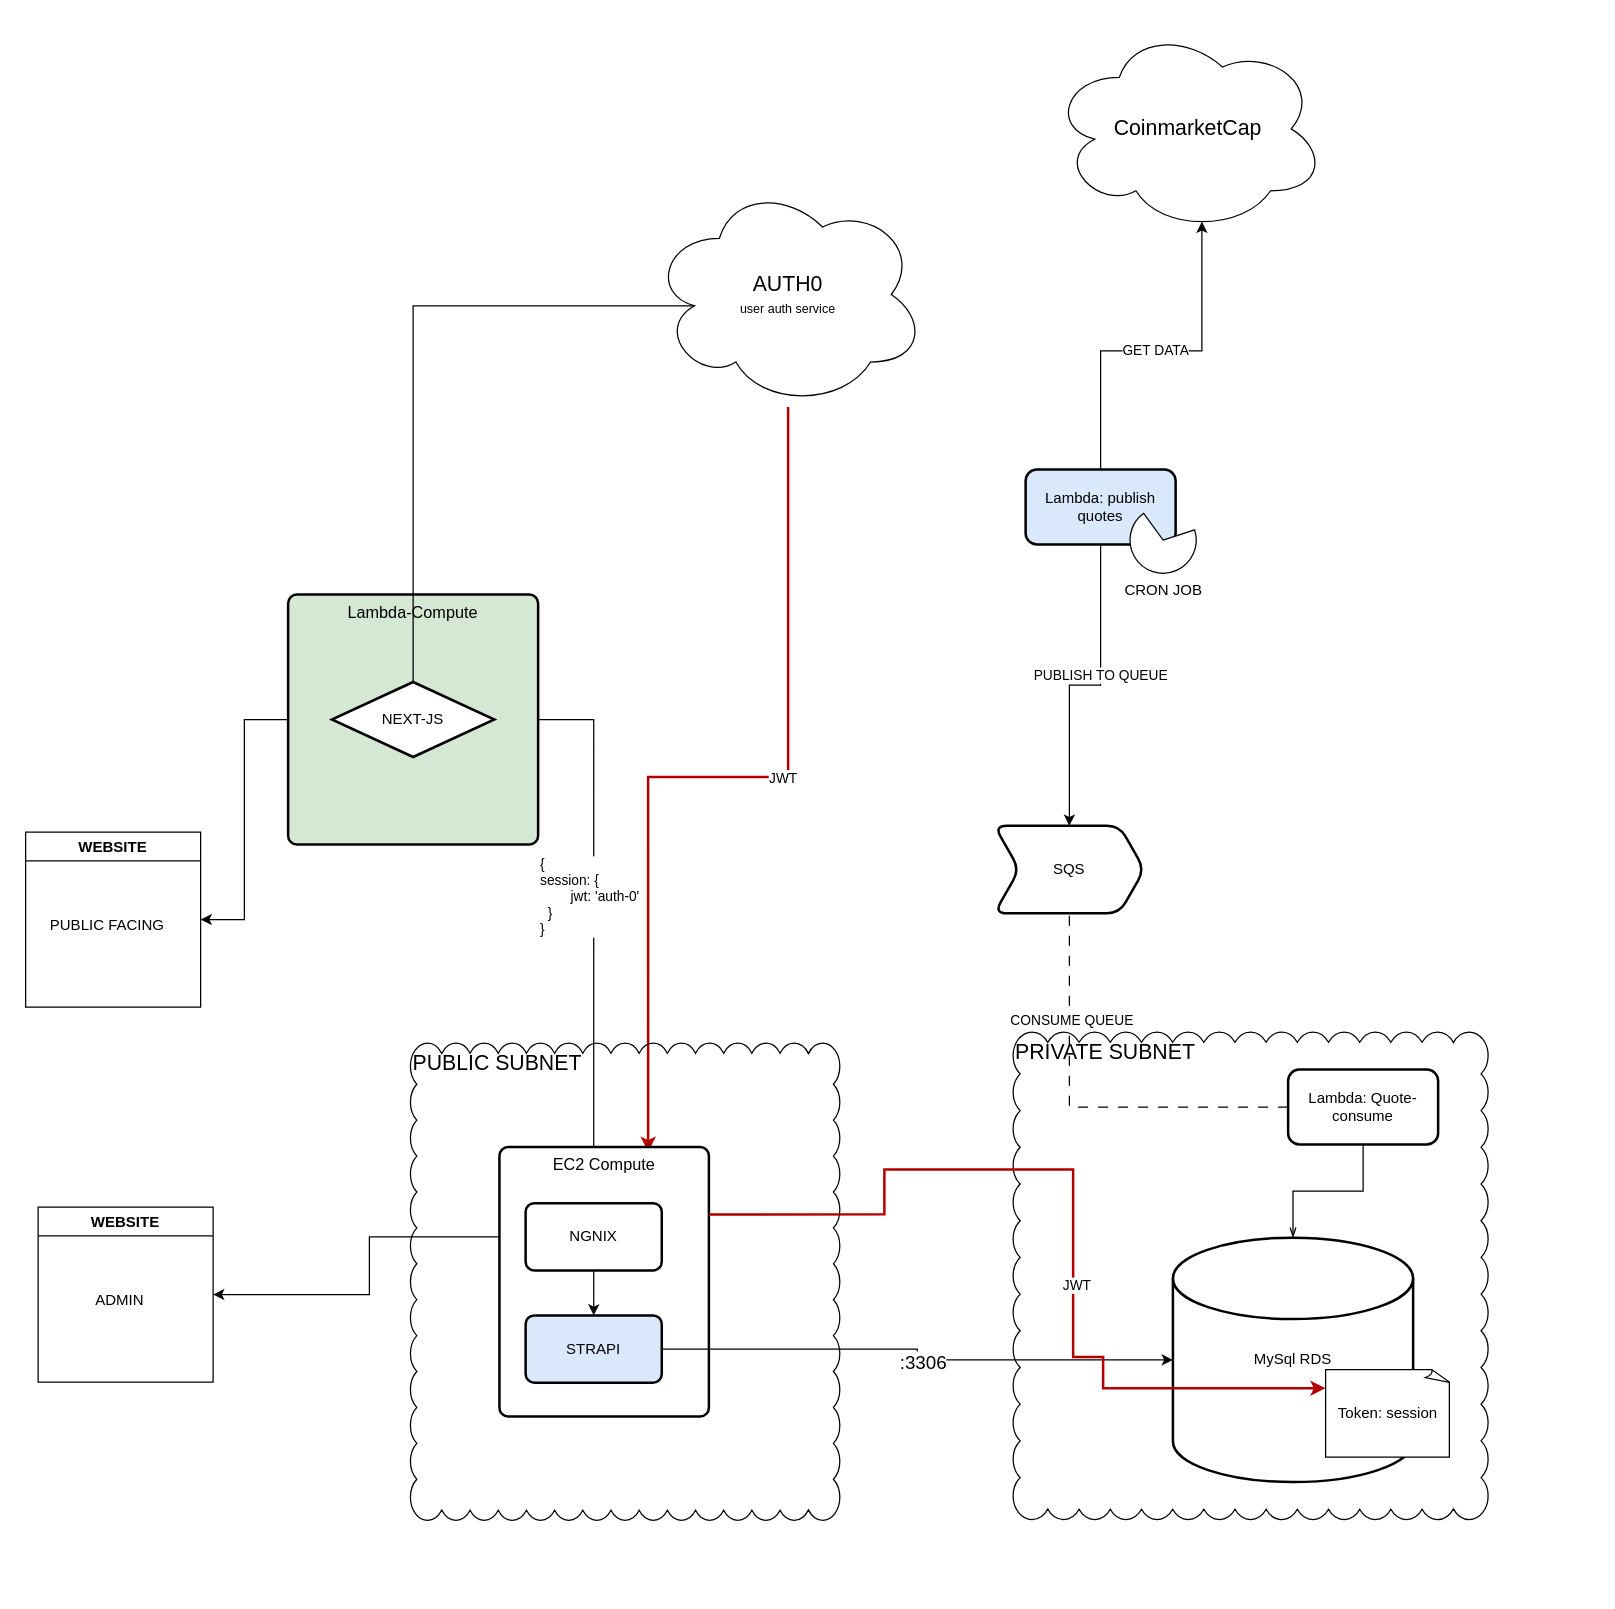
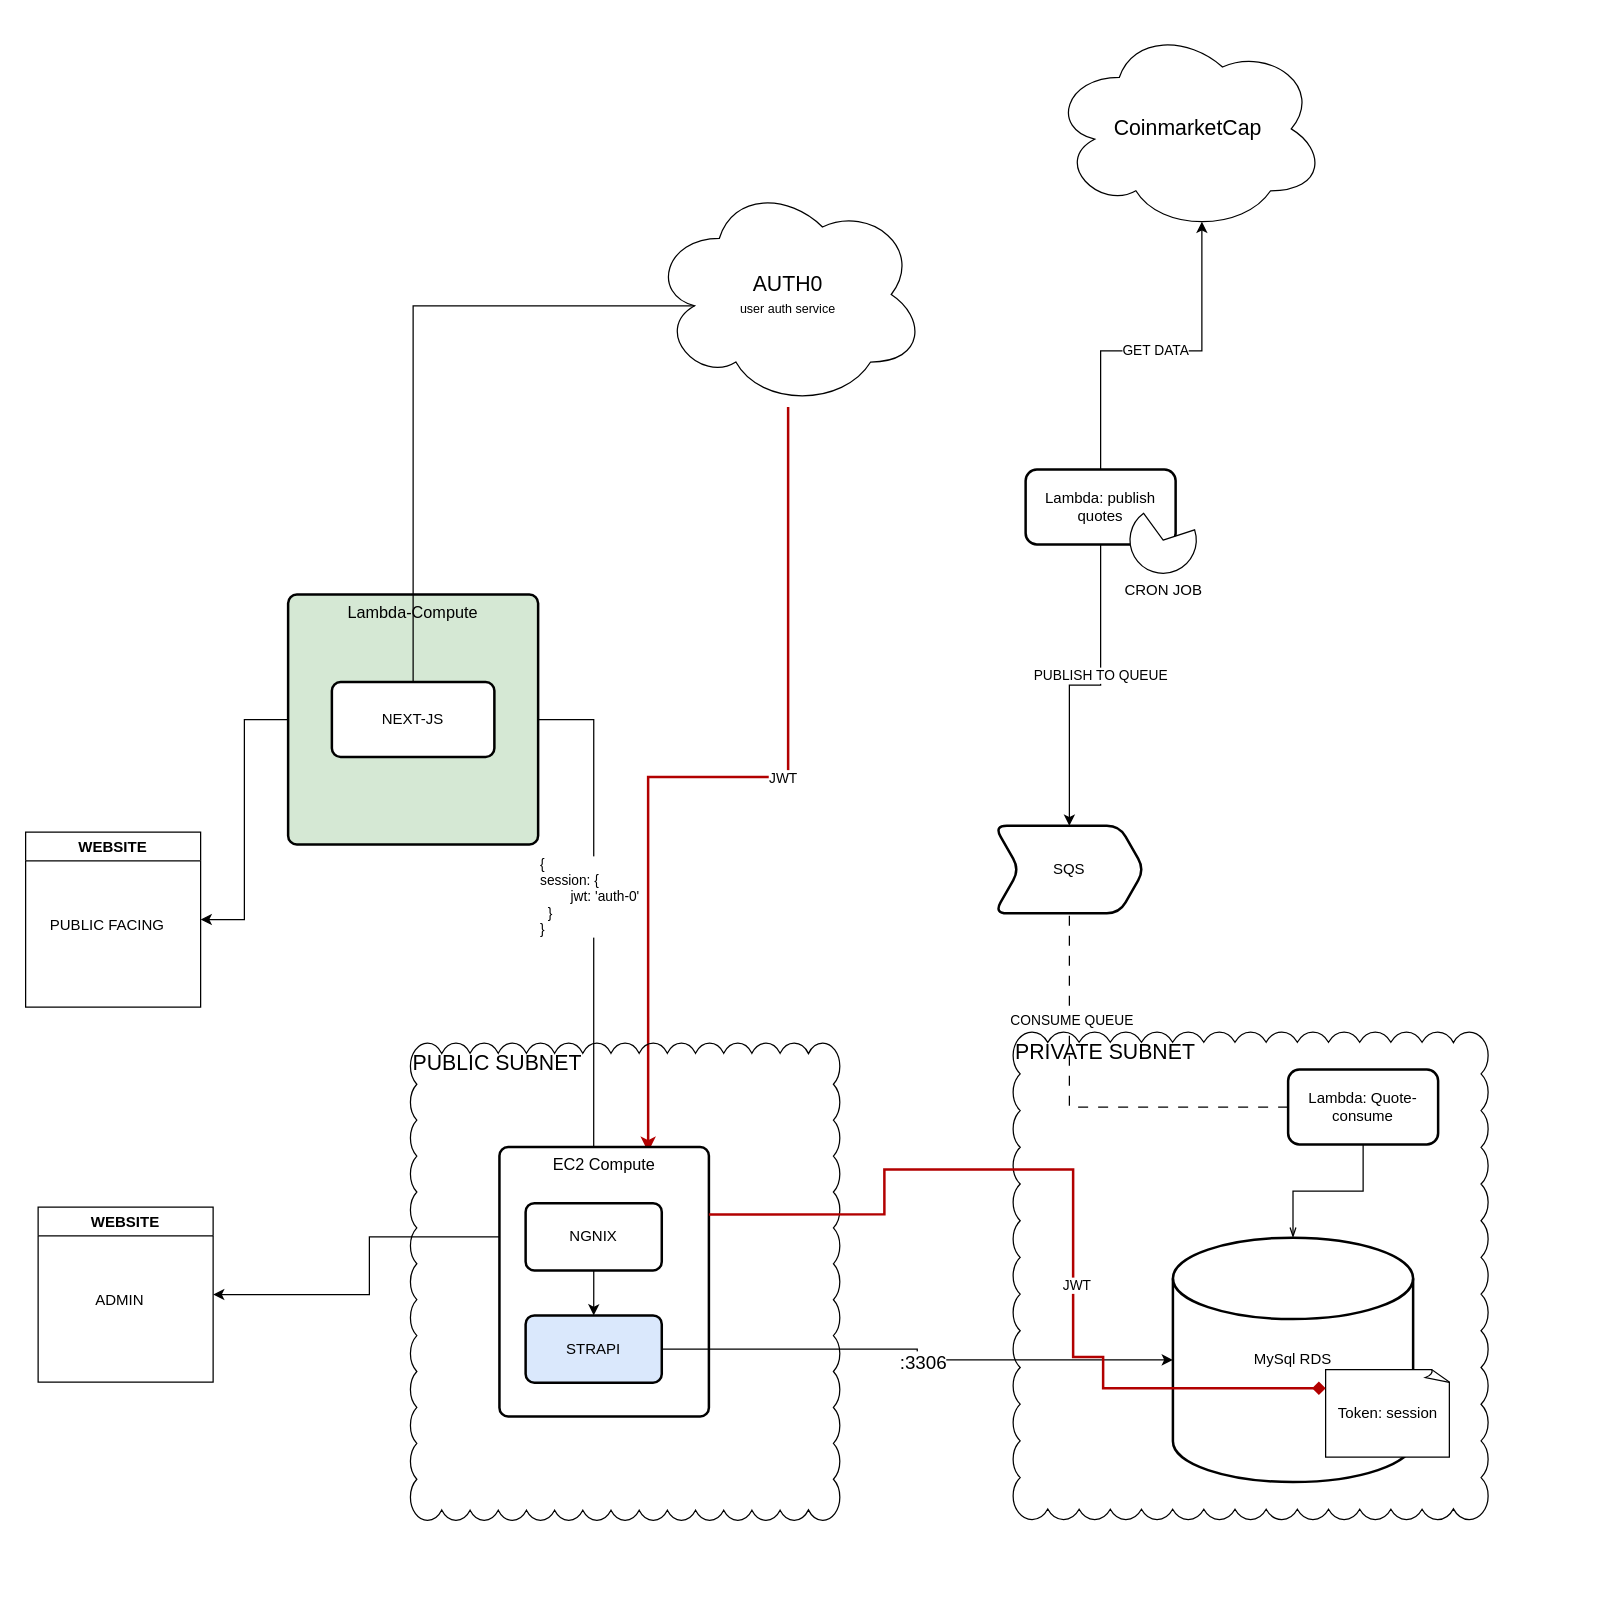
node "Lambda: publish quotes": fillcolor #dae8fc -> #ffffff
node "NEXT-JS": shape diamond -> rounded rectangle
edge "EC2 Compute" -> "Token: session": arrowhead classic -> diamond
